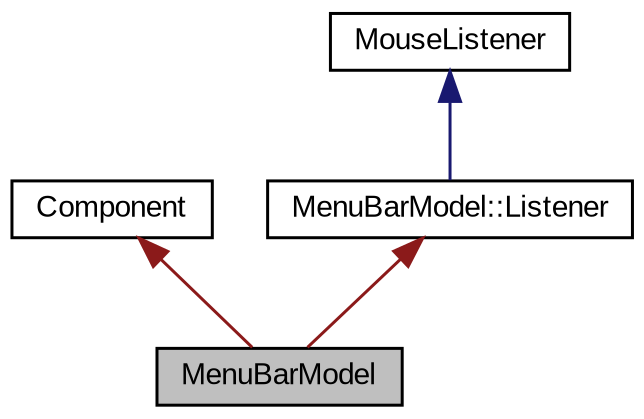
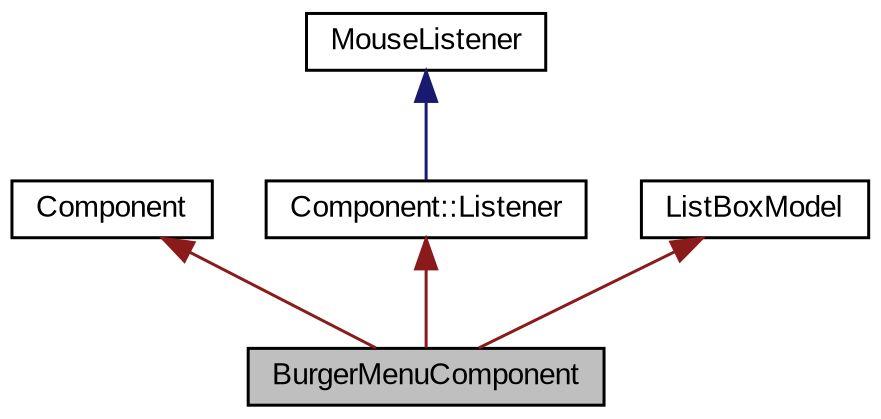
node "MenuBarModel::Listener": label "MenuBarModel::Listener" -> "Component::Listener"
node "ListBoxModel": added
node "MenuBarModel": label "MenuBarModel" -> "BurgerMenuComponent"
